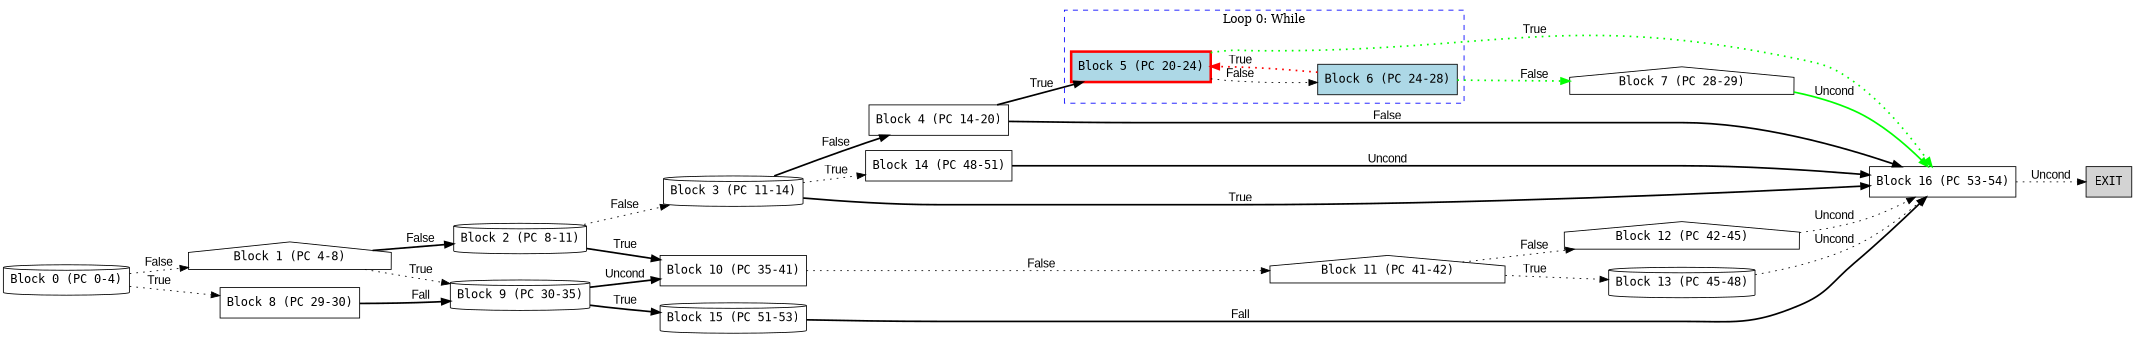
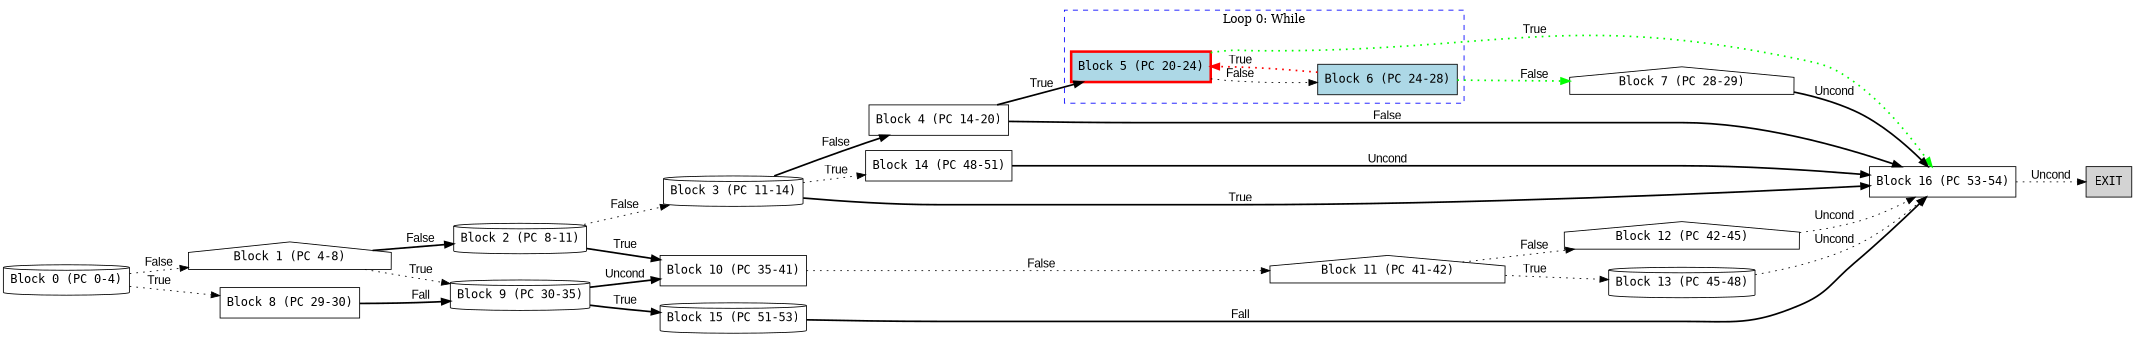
edge "Block 7 (PC 28-29)" -> "Block 16 (PC 53-54)": color green -> black
